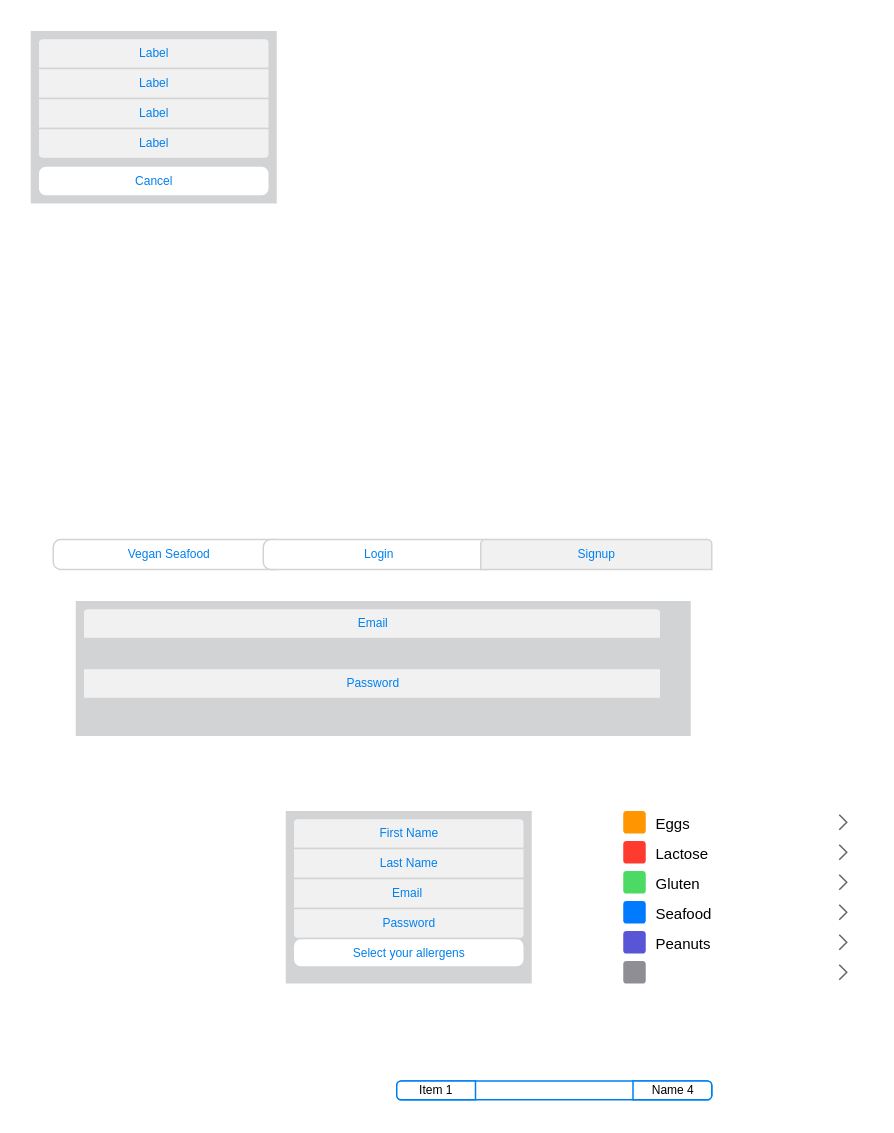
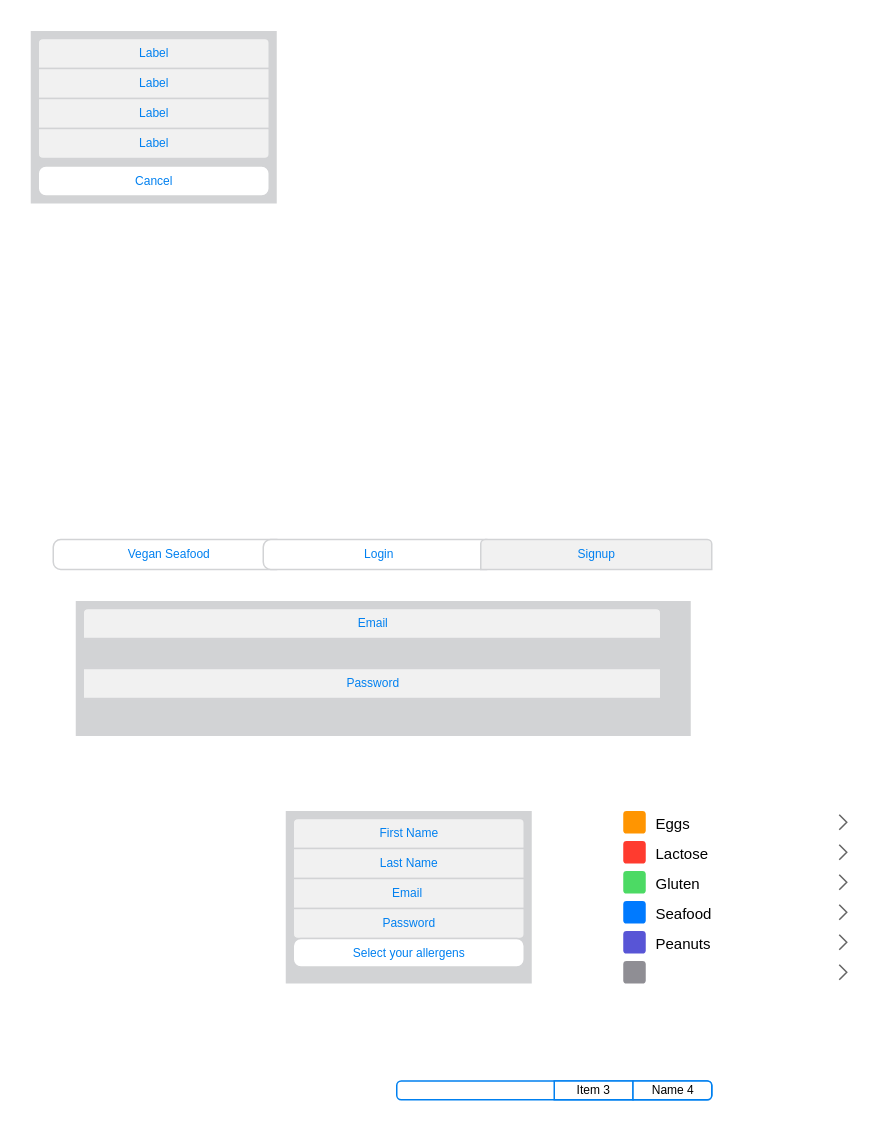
node "Item 1": removed
node "Item 3": added
